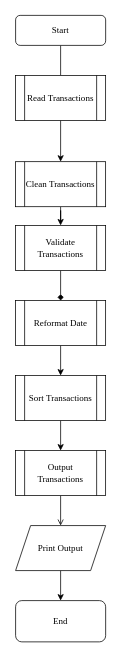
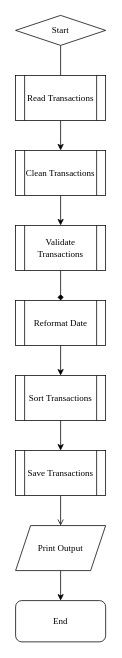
node "Start": shape rounded rectangle -> diamond
node "Clean Transactions": moved (60, 184) -> (60, 173)
node "Output Transactions": label "Output Transactions" -> "Save Transactions"
